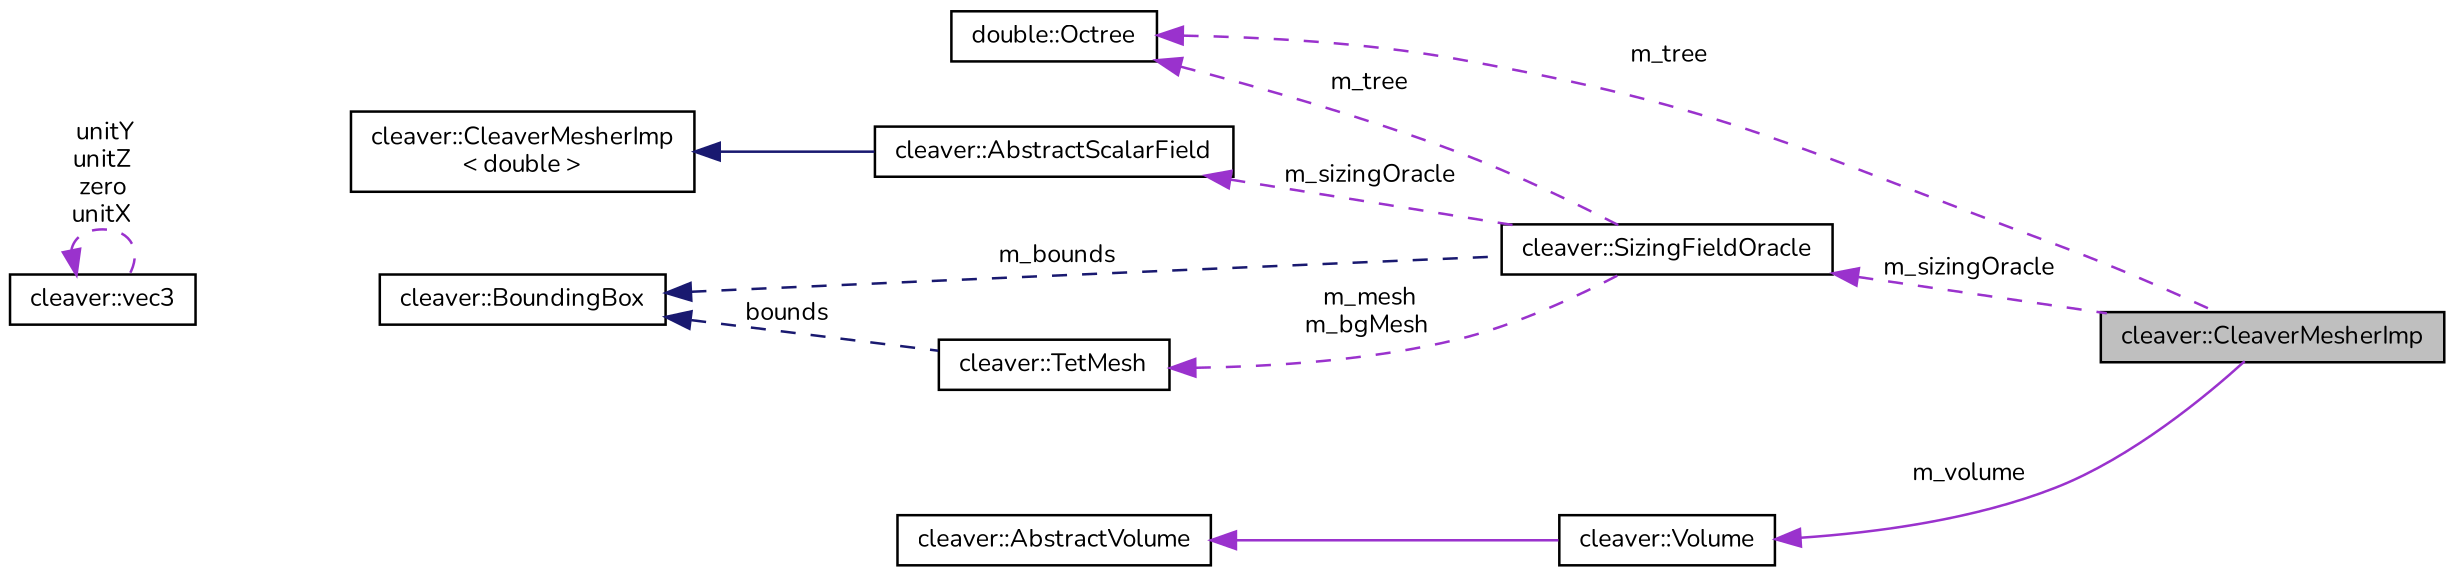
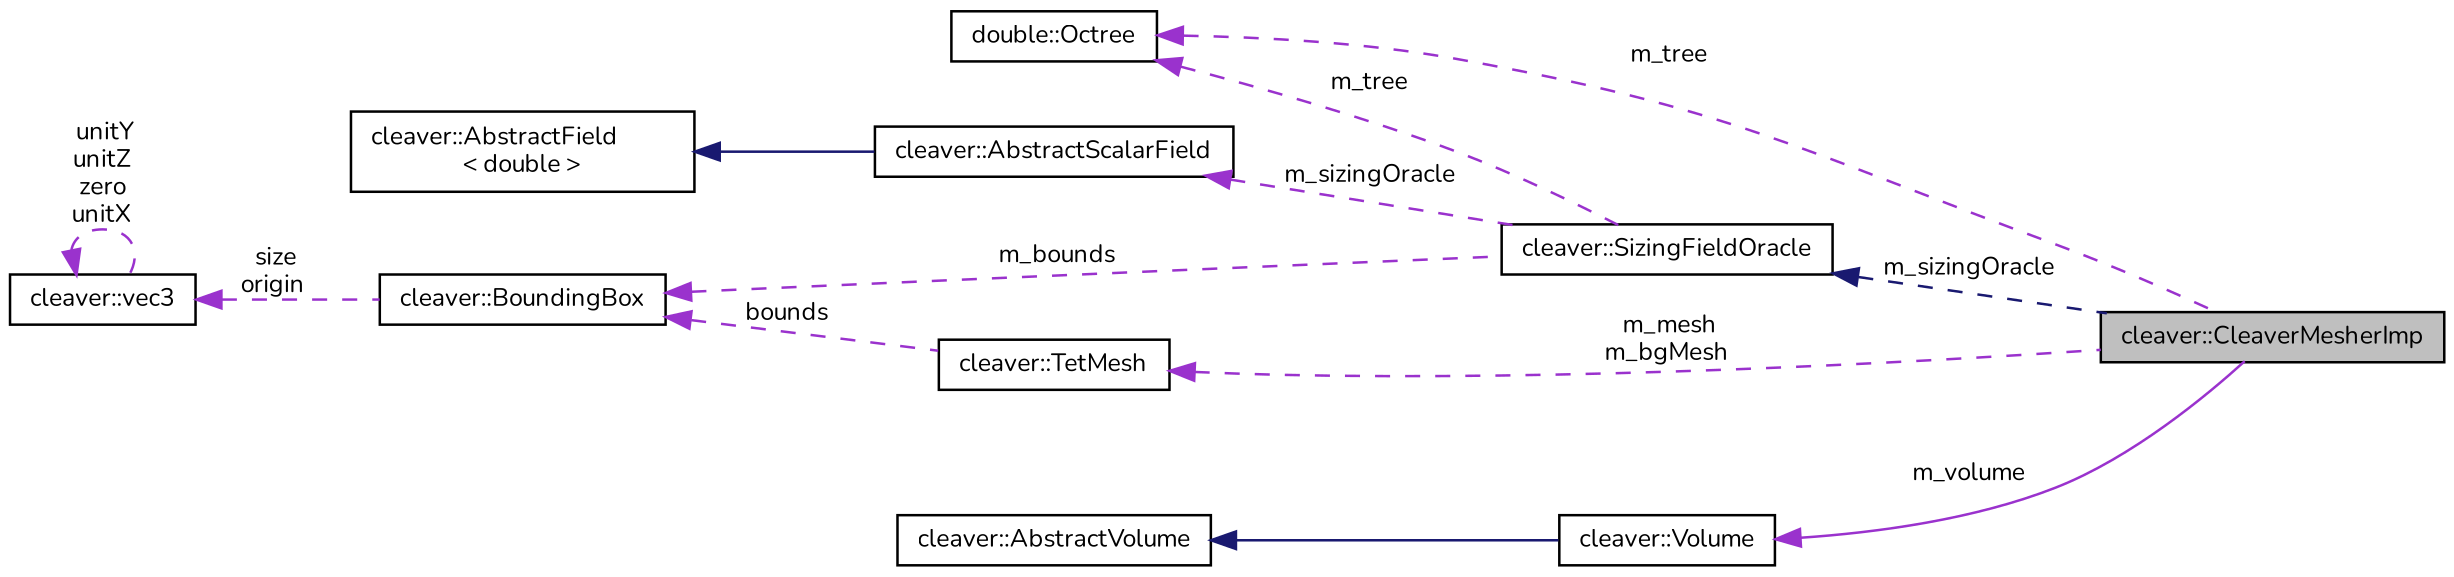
node "cleaver::CleaverMesherImp < double >": label "cleaver::CleaverMesherImp < double >" -> "cleaver::AbstractField < double >"
edge "cleaver::SizingFieldOracle" -> "cleaver::BoundingBox": color midnightblue -> darkorchid3
edge "cleaver::CleaverMesherImp" -> "cleaver::SizingFieldOracle": color darkorchid3 -> midnightblue
edge "cleaver::BoundingBox" -> "cleaver::vec3": added, label "size origin"
edge "cleaver::TetMesh" -> "cleaver::BoundingBox": color midnightblue -> darkorchid3
edge "cleaver::SizingFieldOracle" -> "cleaver::TetMesh": now "cleaver::CleaverMesherImp" -> "cleaver::TetMesh"
edge "cleaver::Volume" -> "cleaver::AbstractVolume": color darkorchid3 -> midnightblue
